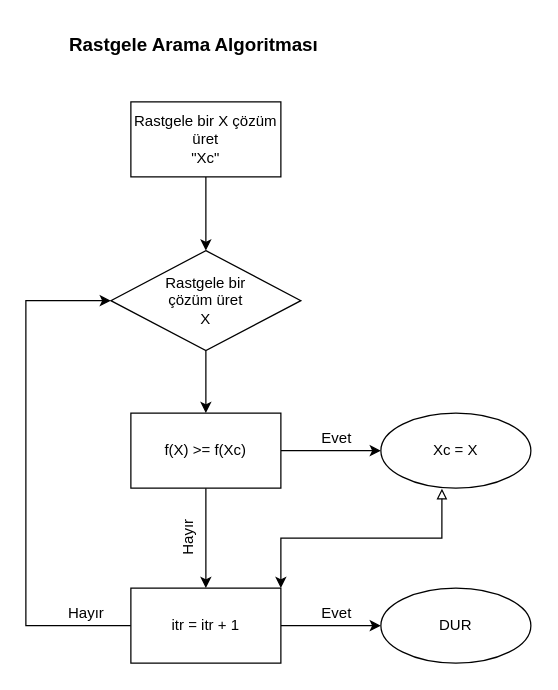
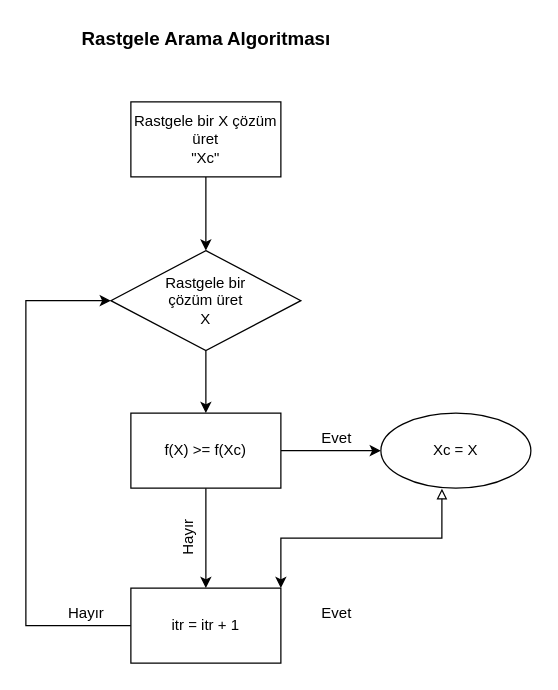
node "Rastgele Arama Algoritması": moved (193, 44) -> (206, 38)
edge "itr = itr + 1" -> "DUR": removed
node "DUR": removed
